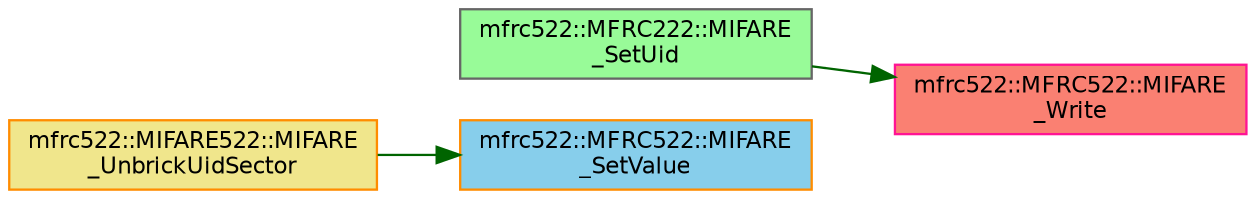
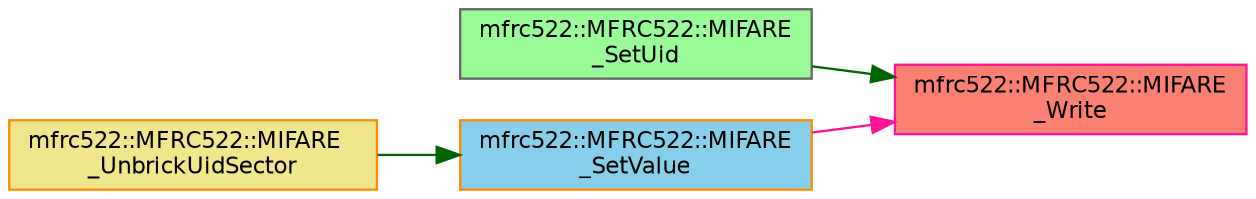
node "mfrc522::MFRC222::MIFARE _SetUid": label "mfrc522::MFRC222::MIFARE _SetUid" -> "mfrc522::MFRC522::MIFARE _SetUid"
edge "mfrc522::MFRC522::MIFARE _SetValue" -> "mfrc522::MFRC522::MIFARE _Write": added
node "mfrc522::MIFARE522::MIFARE _UnbrickUidSector": label "mfrc522::MIFARE522::MIFARE _UnbrickUidSector" -> "mfrc522::MFRC522::MIFARE _UnbrickUidSector"
